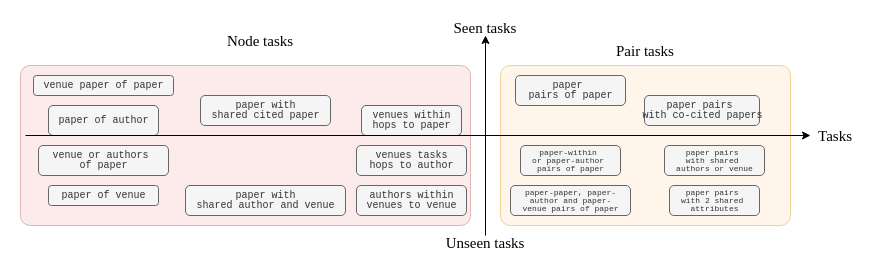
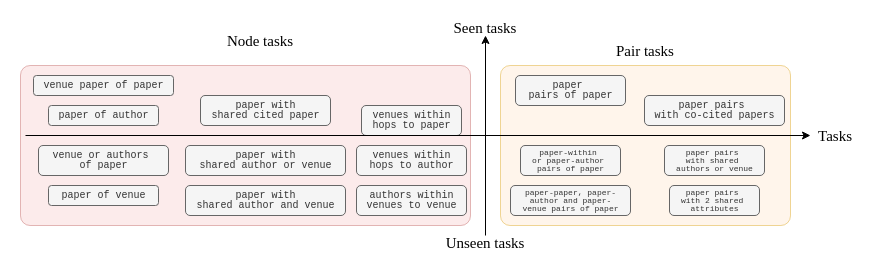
node "paper pairs with co-cited papers": size 115x30 -> 140x30
node "paper of author": size 110x30 -> 110x20
node "paper with shared author or venue": added
node "venues tasks hops to author": label "venues tasks hops to author" -> "venues within hops to author"
